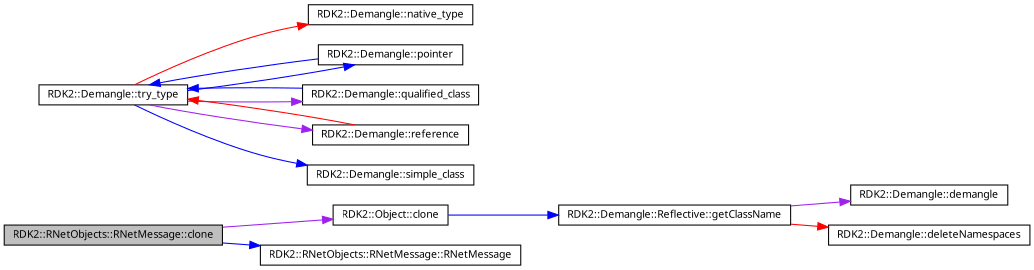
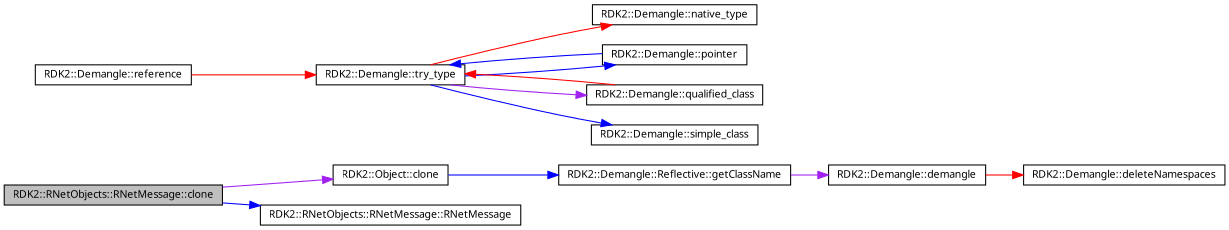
edge "RDK2::Demangle::qualified_class" -> "RDK2::Demangle::try_type": color blue -> red
edge "RDK2::Demangle::try_type" -> "RDK2::Demangle::reference": removed
edge "RDK2::Demangle::Reflective::getClassName" -> "RDK2::Demangle::deleteNamespaces": now "RDK2::Demangle::demangle" -> "RDK2::Demangle::deleteNamespaces"
